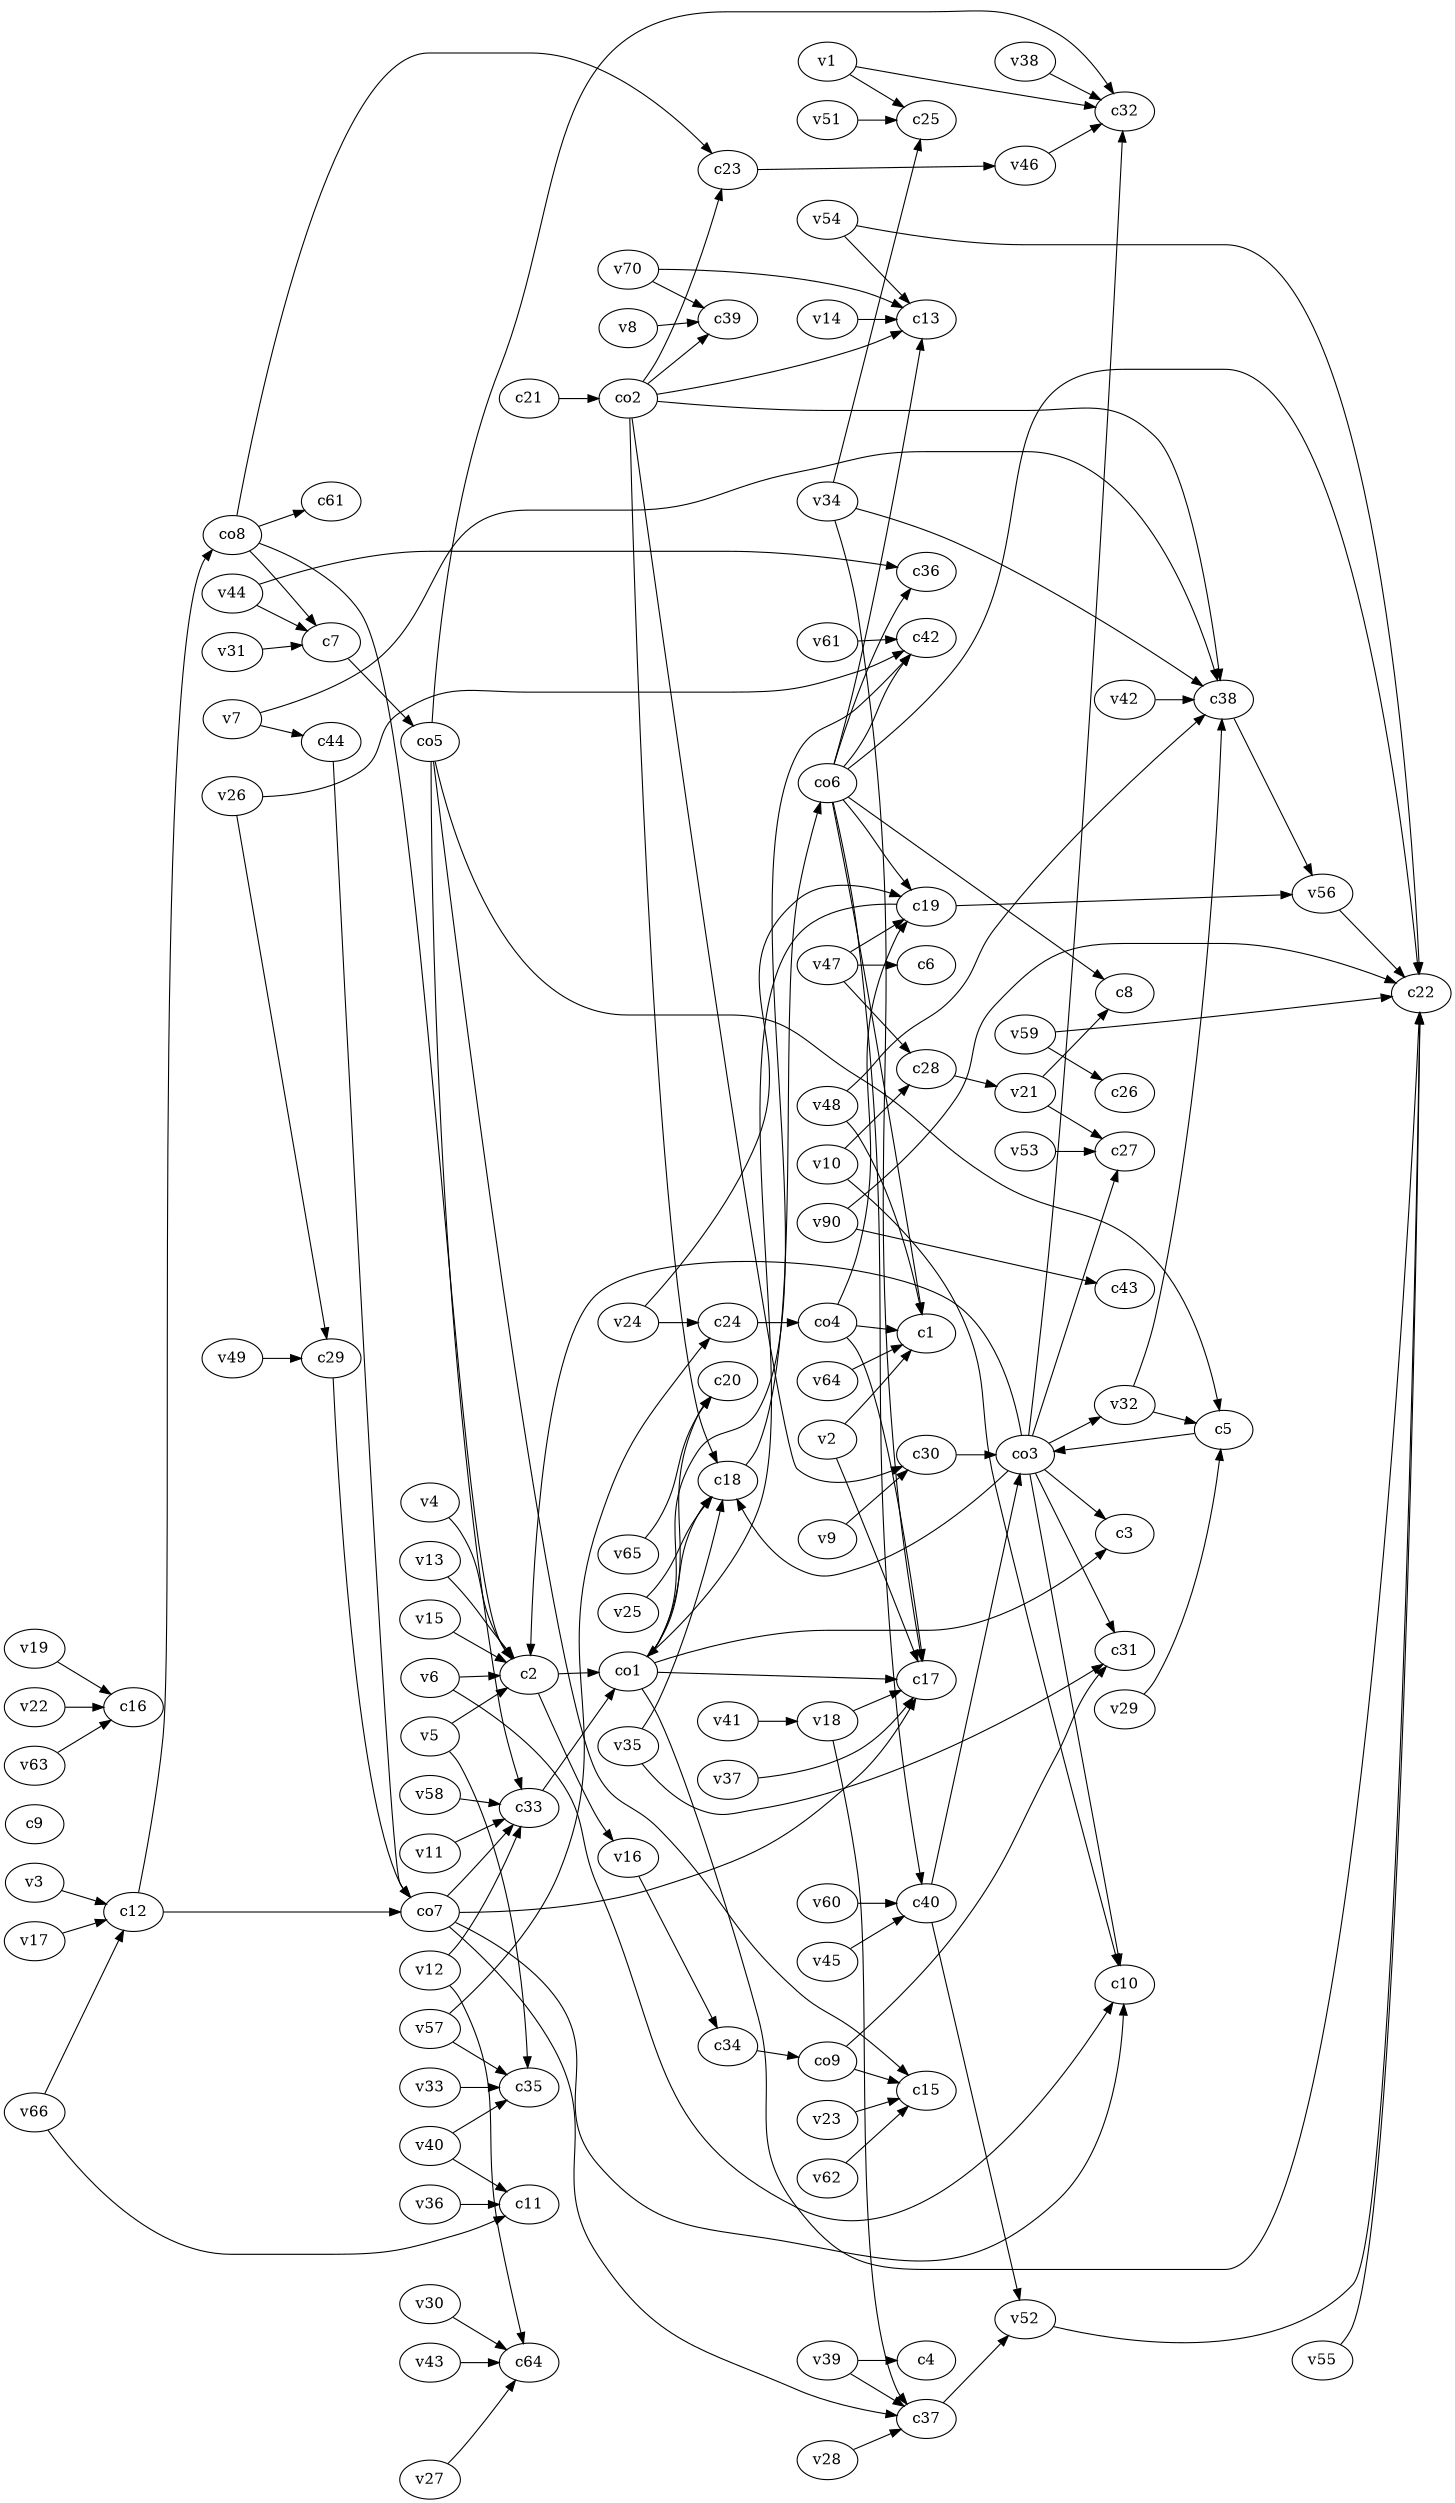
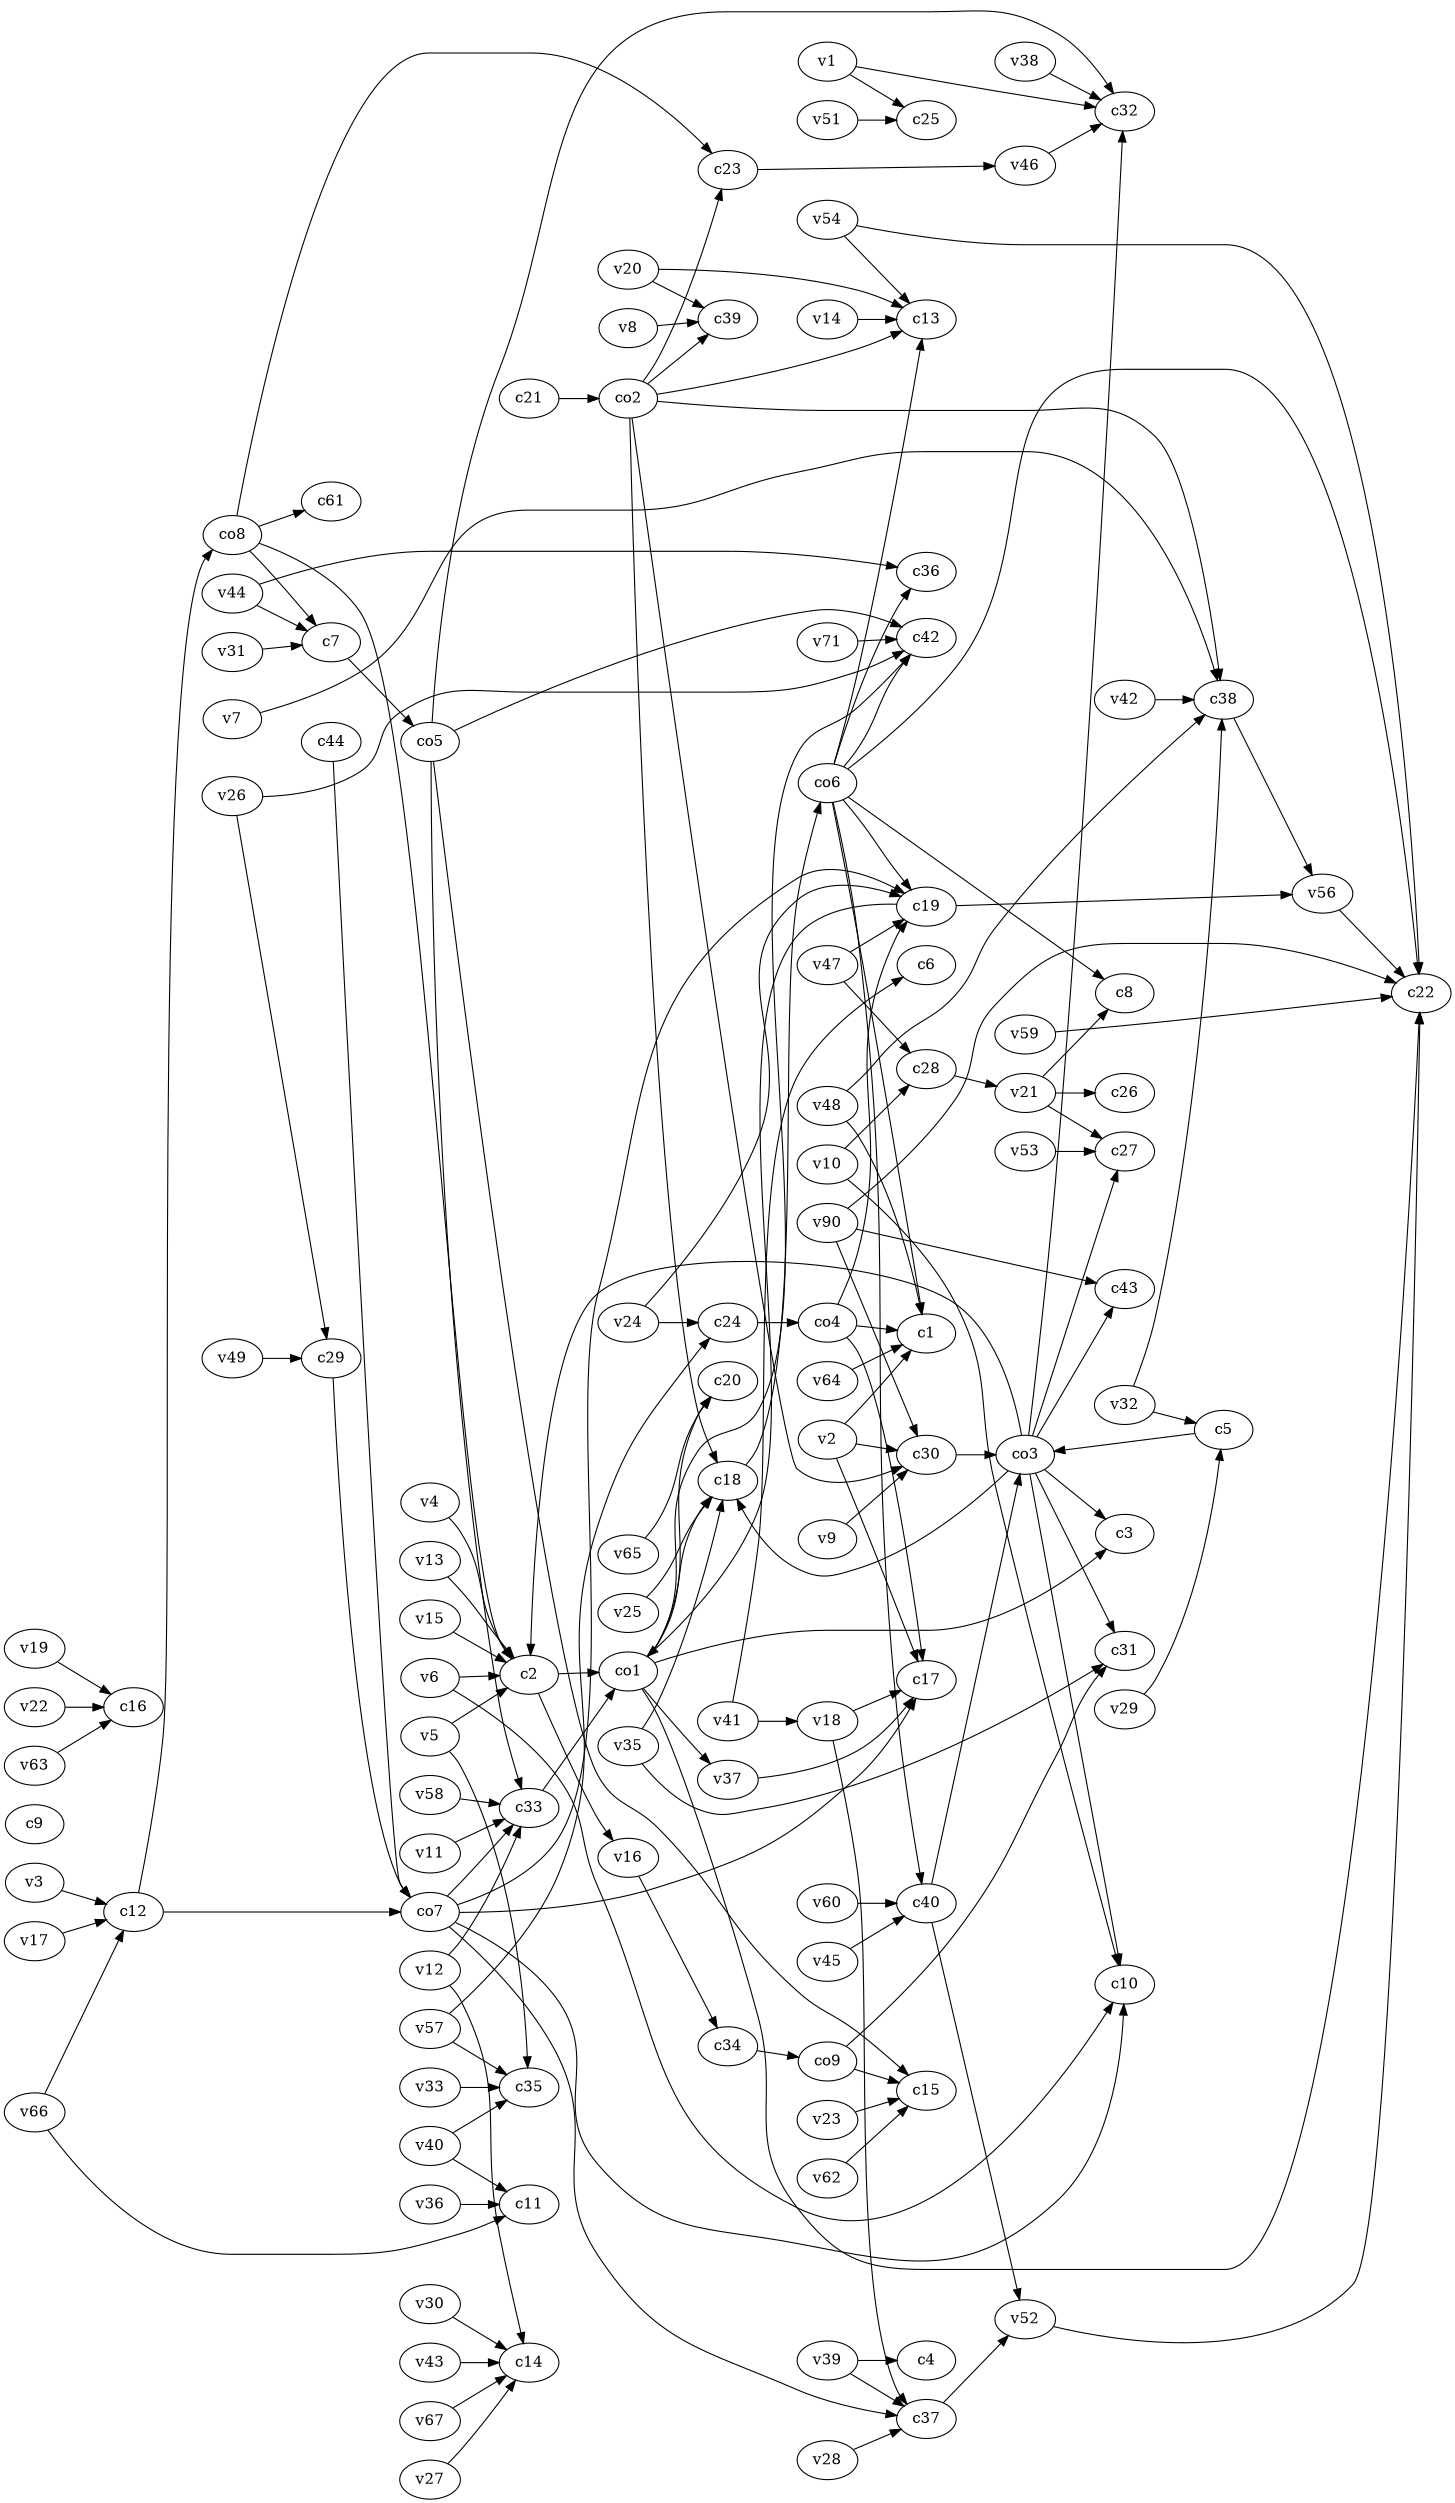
node "v70": label "v70" -> "v20"
node "v34": removed
node "v61": label "v61" -> "v71"
edge "v7" -> "c44": removed
edge "v47" -> "c6": now "v41" -> "c6"
edge "co5" -> "c5": now "co5" -> "c42"
edge "v59" -> "c26": now "v21" -> "c26"
edge "v90" -> "c30": added
edge "co7" -> "c19": added
edge "co3" -> "v32": now "co3" -> "c43"
edge "v2" -> "c30": added
edge "co1" -> "c17": now "co1" -> "v37"
node "v55": removed
node "c64": label "c64" -> "c14"
node "v67": added
